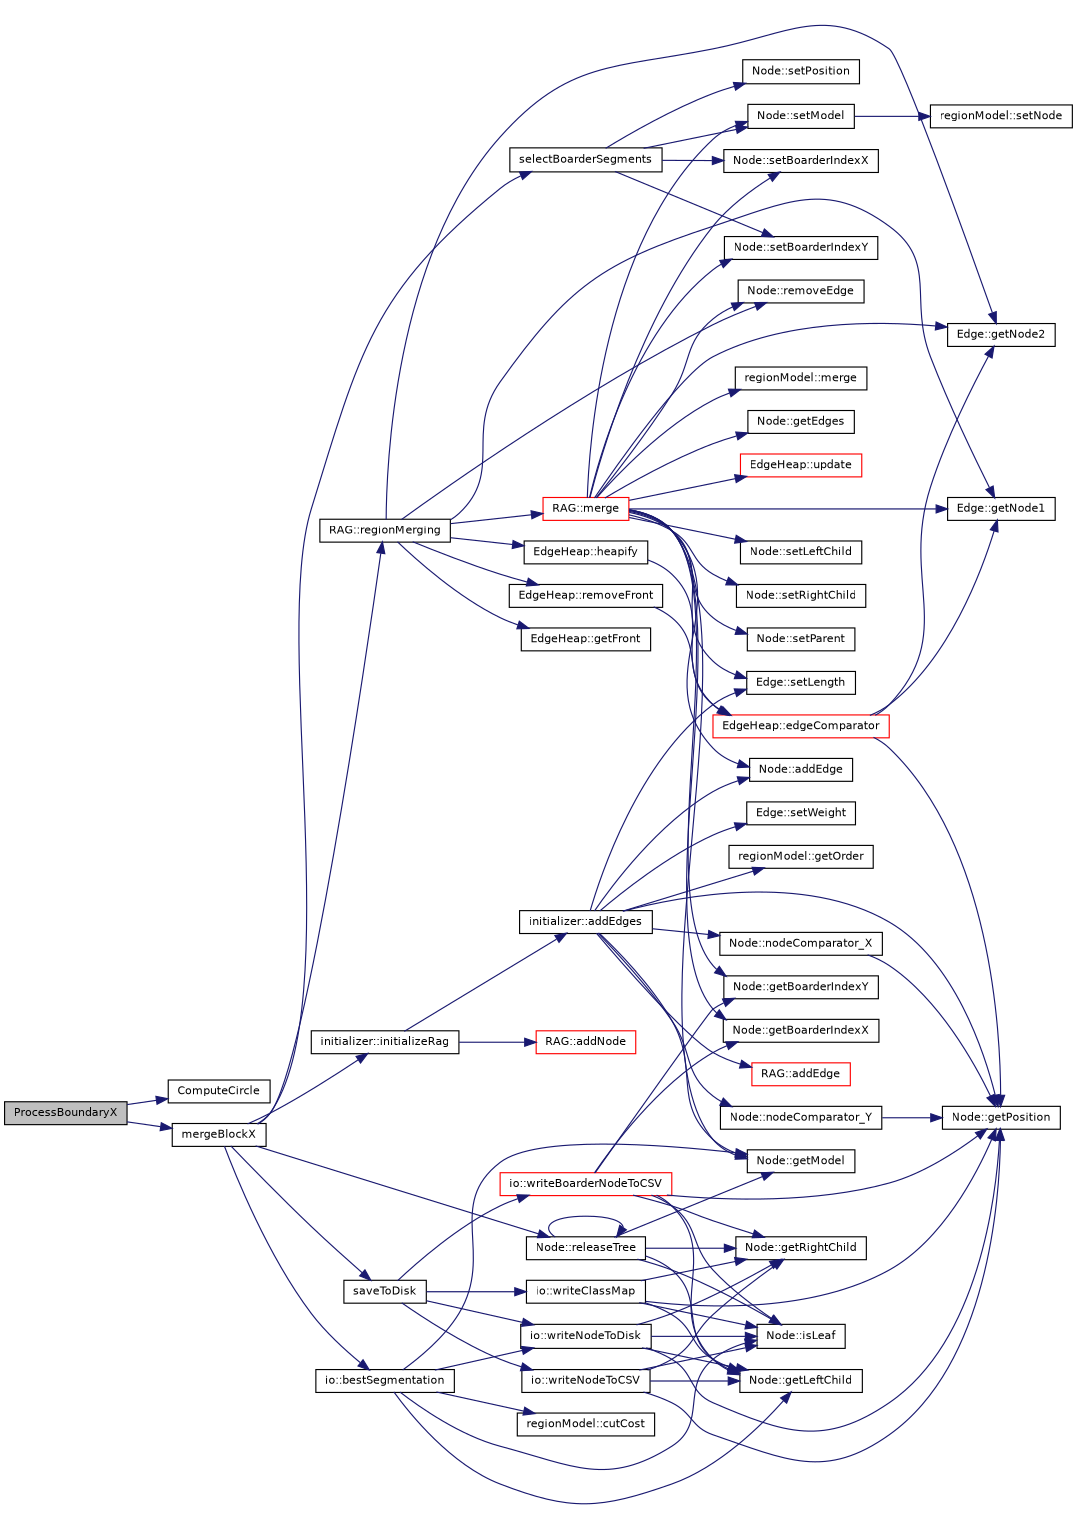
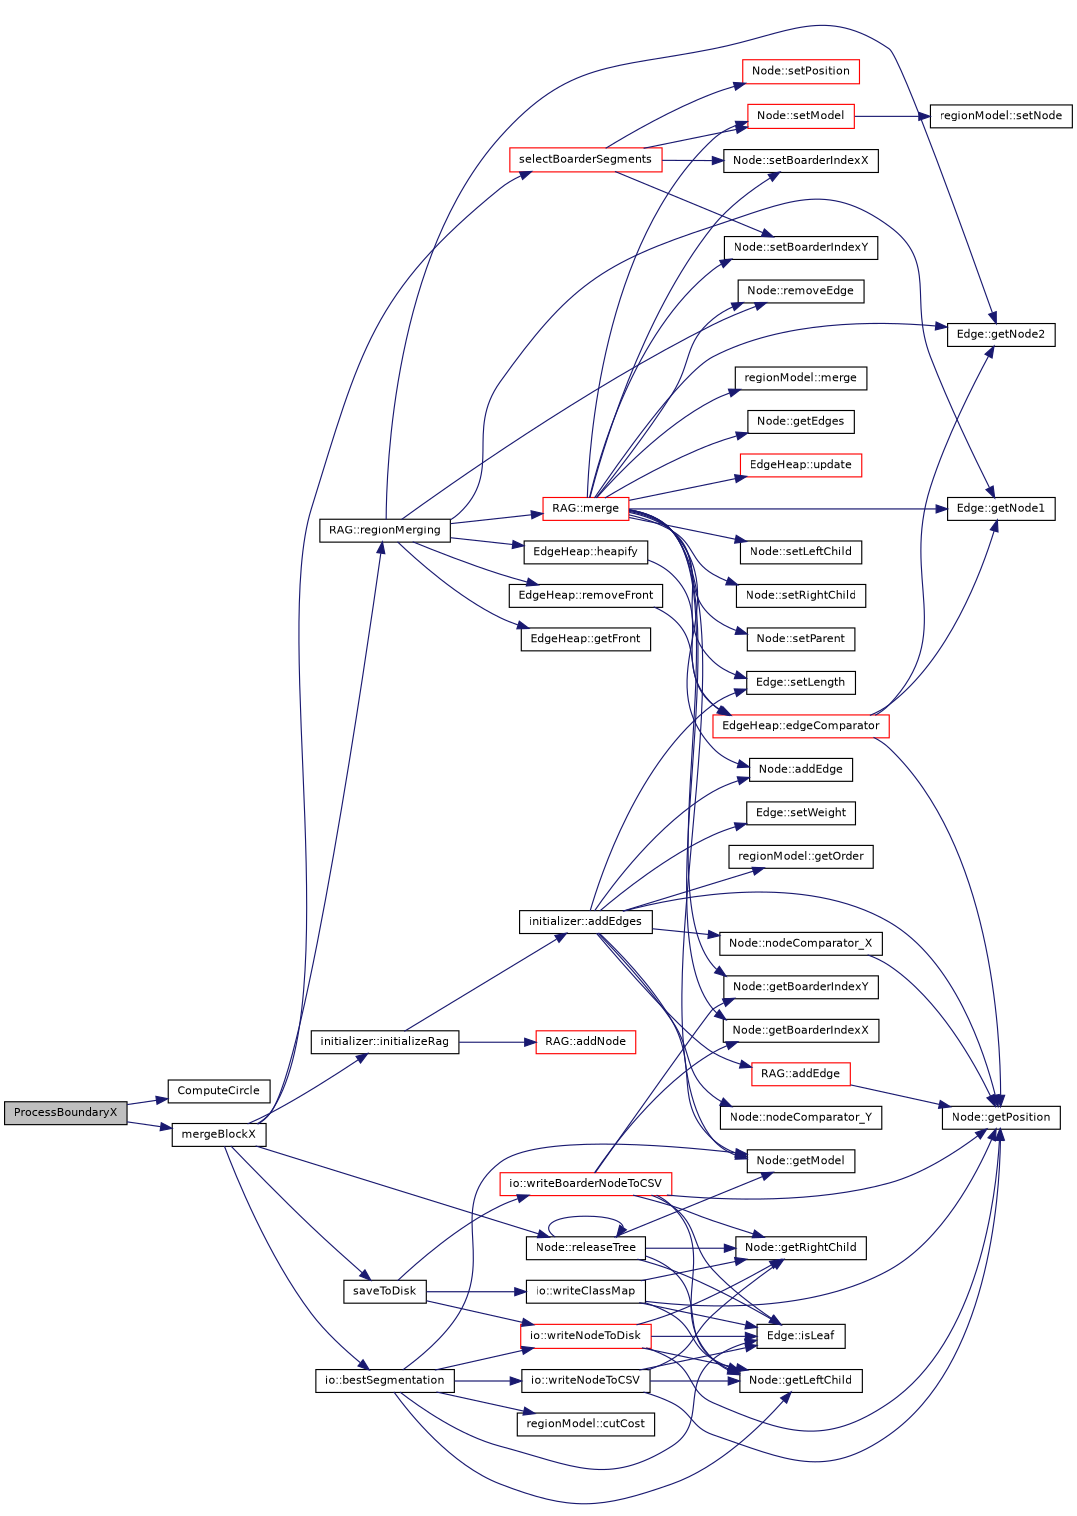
node "Node::setPosition": color black -> red
node "Node::setModel": color black -> red
node "selectBoarderSegments": color black -> red
edge "Node::nodeComparator_Y" -> "Node::getPosition": now "RAG::addEdge" -> "Node::getPosition"
node "io::writeNodeToDisk": color black -> red
node "Node::isLeaf": label "Node::isLeaf" -> "Edge::isLeaf"
edge "saveToDisk" -> "io::writeNodeToCSV": now "io::bestSegmentation" -> "io::writeNodeToCSV"
